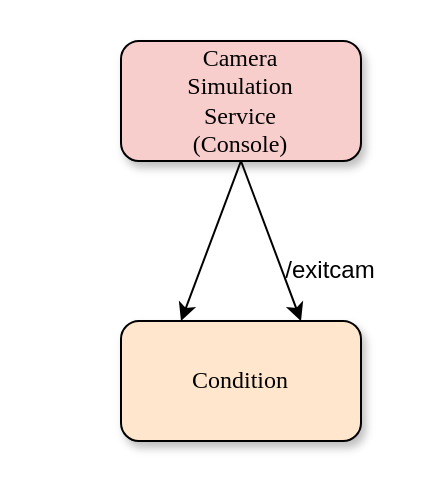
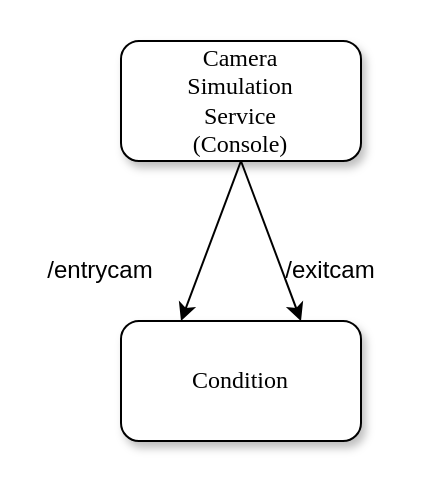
node "Camera Simulation Service (Console)": fillcolor #f8cecc -> #ffffff
node "/entrycam": added
node "Condition": fillcolor #ffe6cc -> #ffffff
